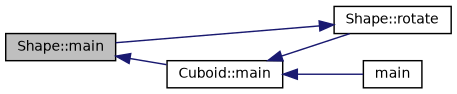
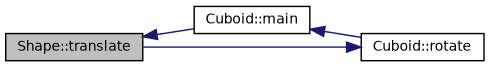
node "Shape::rotate": label "Shape::rotate" -> "Cuboid::rotate"
node "Shape::main": label "Shape::main" -> "Shape::translate"
node "main": removed
